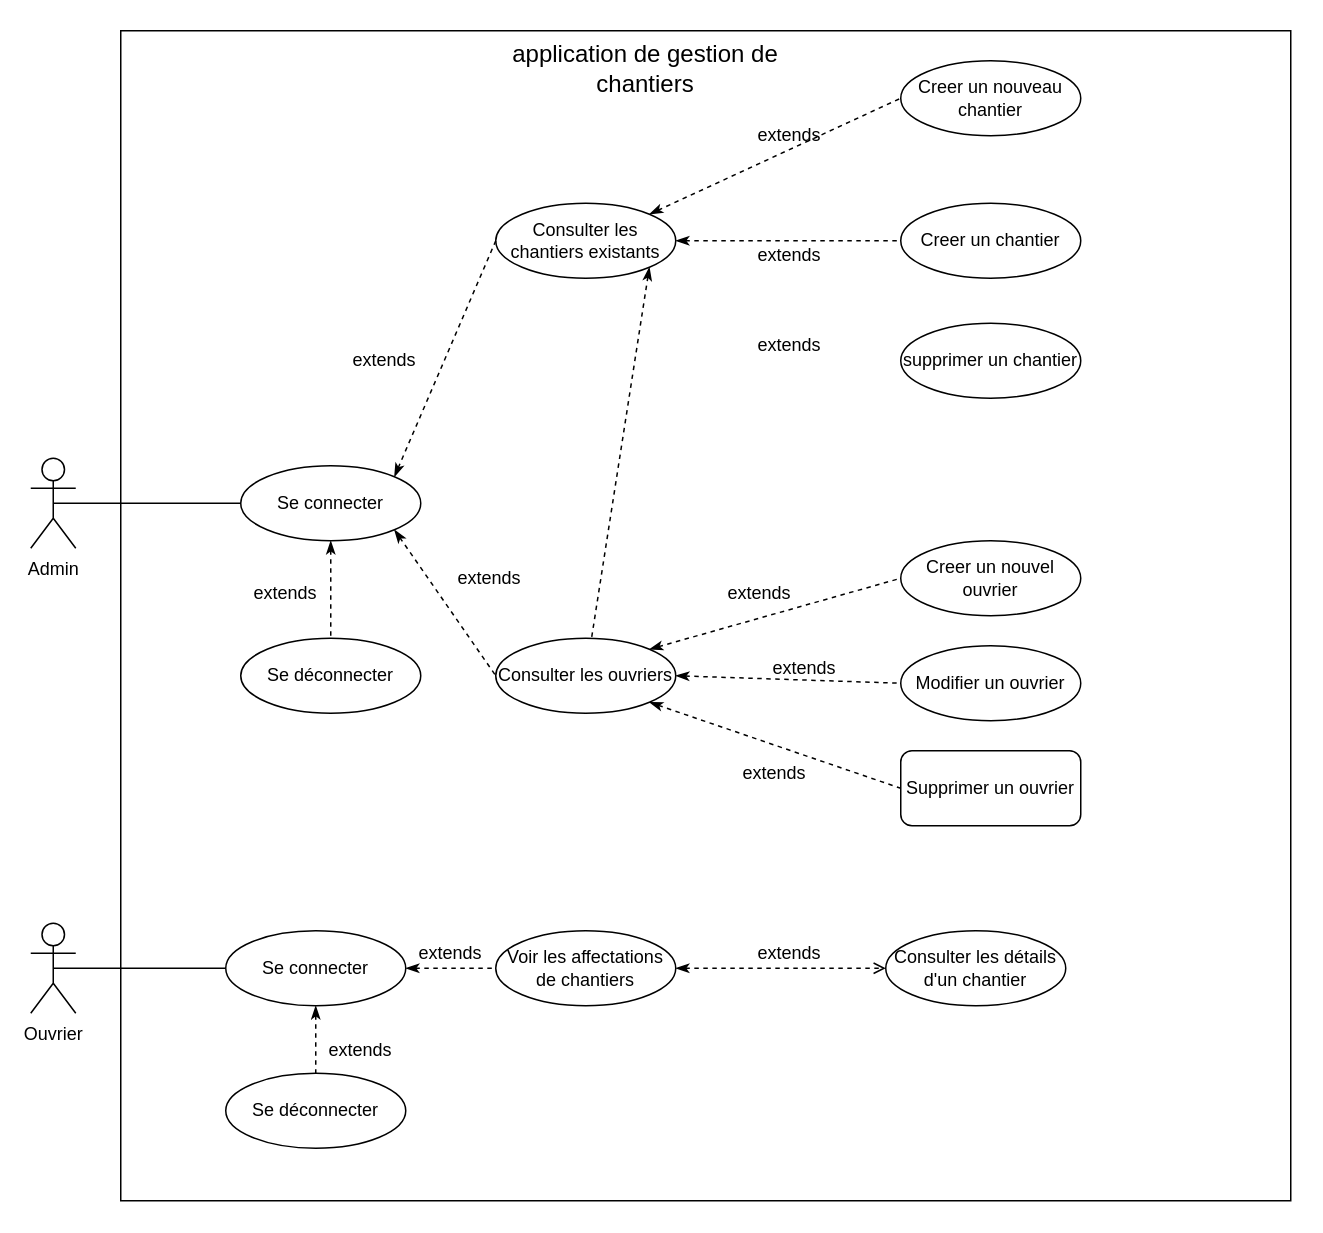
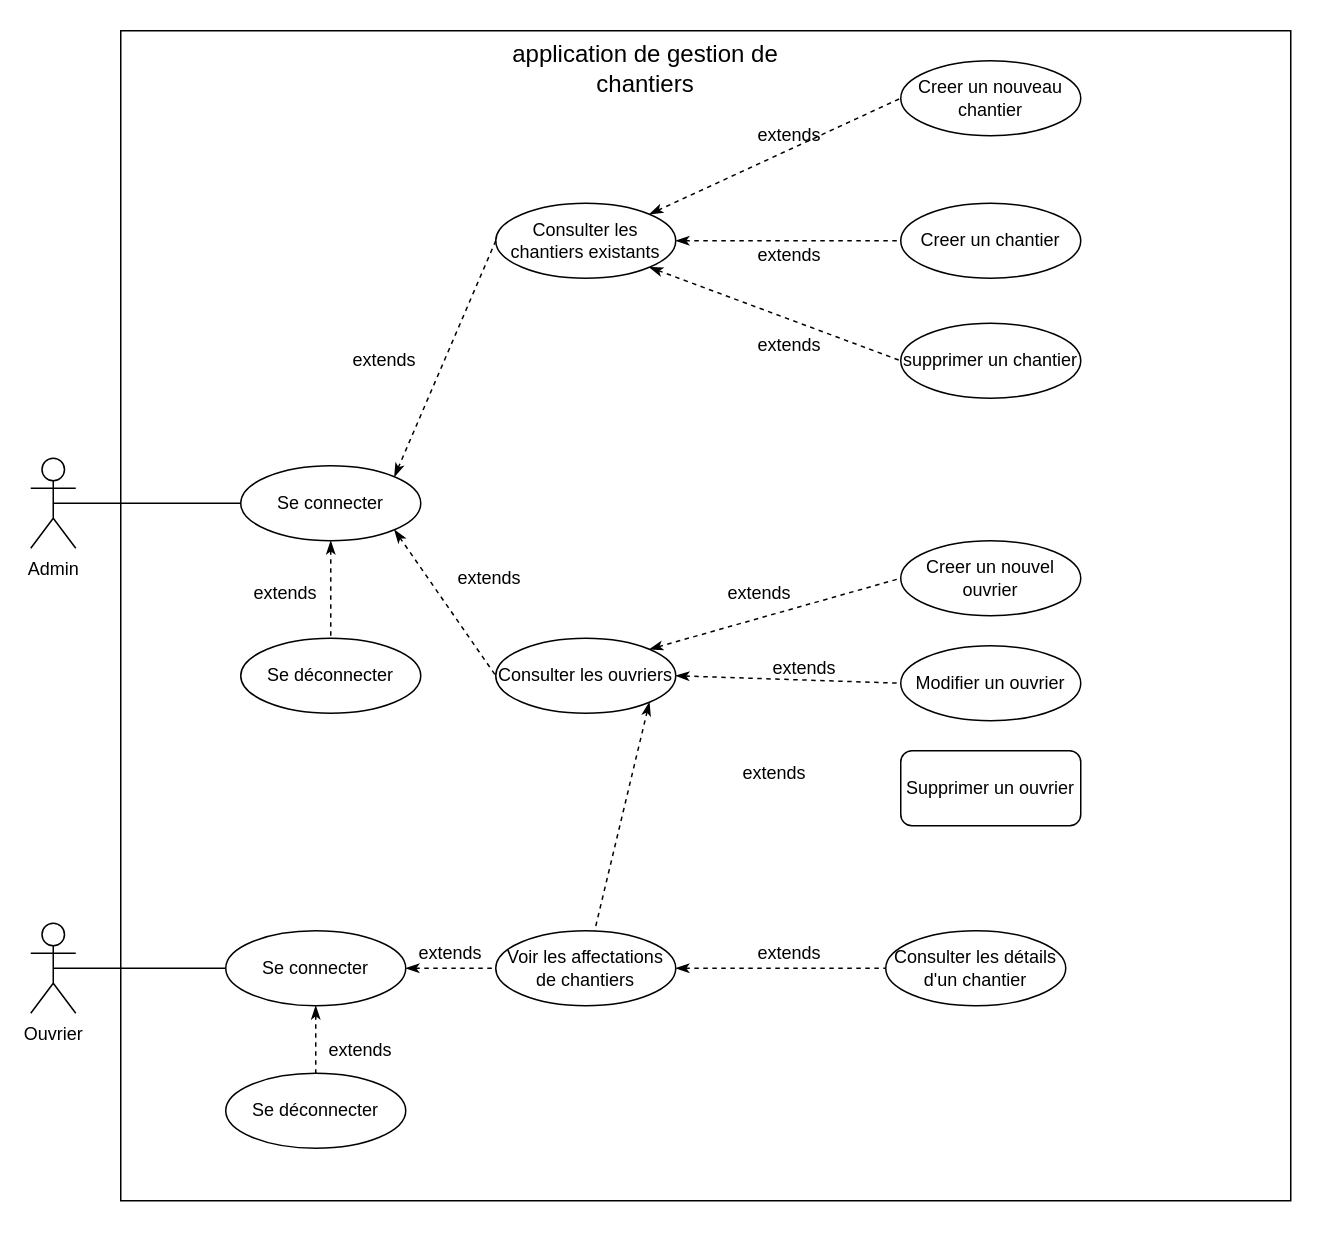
edge "Consulter les ouvriers" -> "Consulter les chantiers existants": now "supprimer un chantier" -> "Consulter les chantiers existants"
edge "Supprimer un ouvrier" -> "Consulter les ouvriers": now "Voir les affectations de chantiers" -> "Consulter les ouvriers"
edge "Voir les affectations de chantiers" -- "Consulter les détails d'un chantier": arrowhead open -> none
